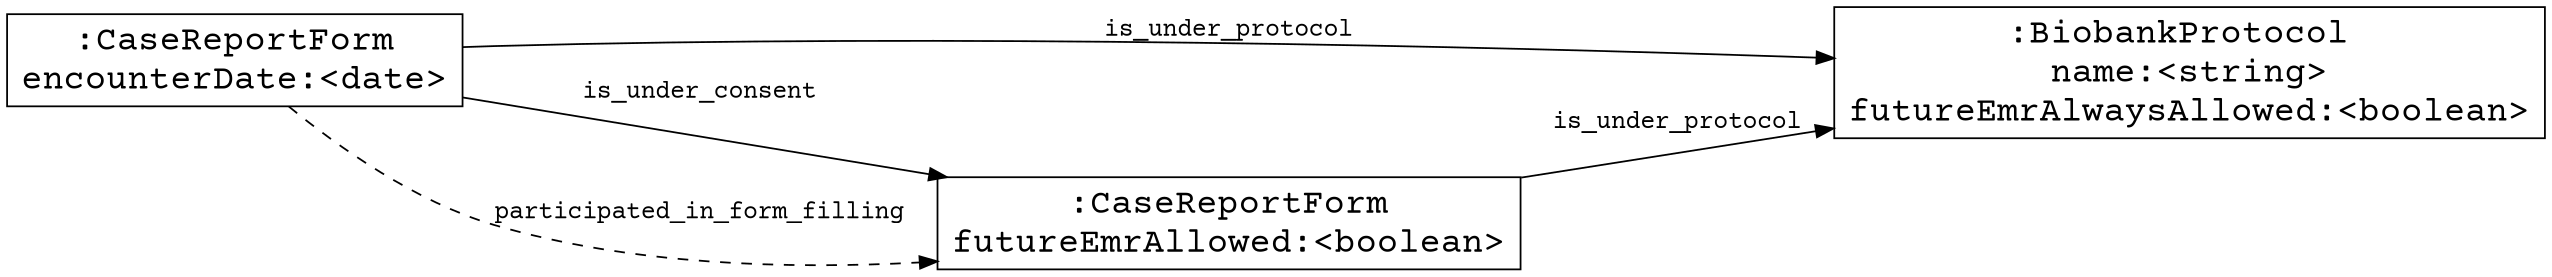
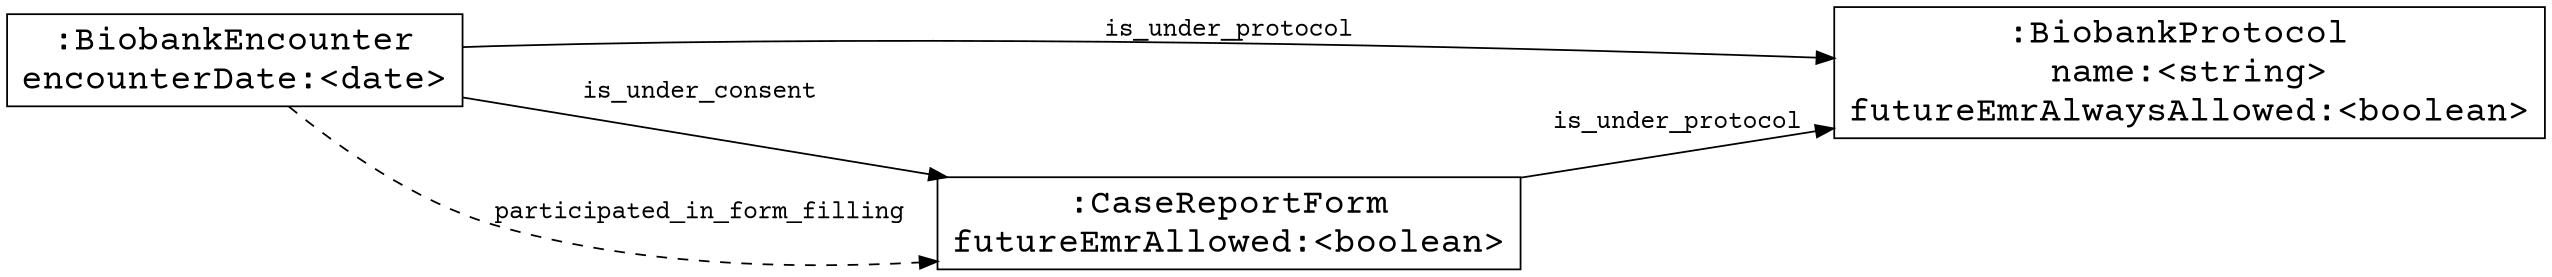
node ":CaseReportForm encounterDate:<date>": label ":CaseReportForm encounterDate:<date>" -> ":BiobankEncounter encounterDate:<date>"
